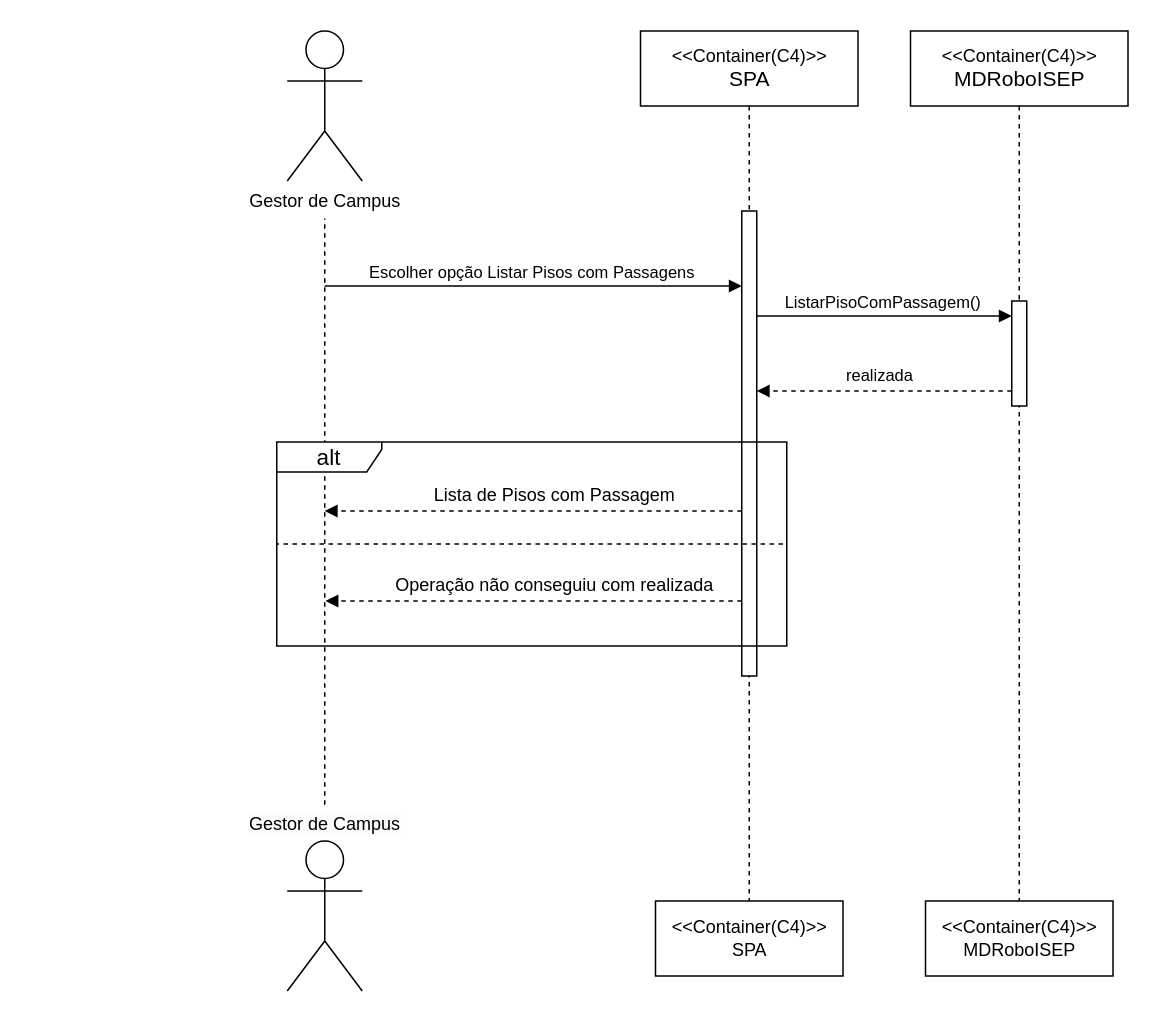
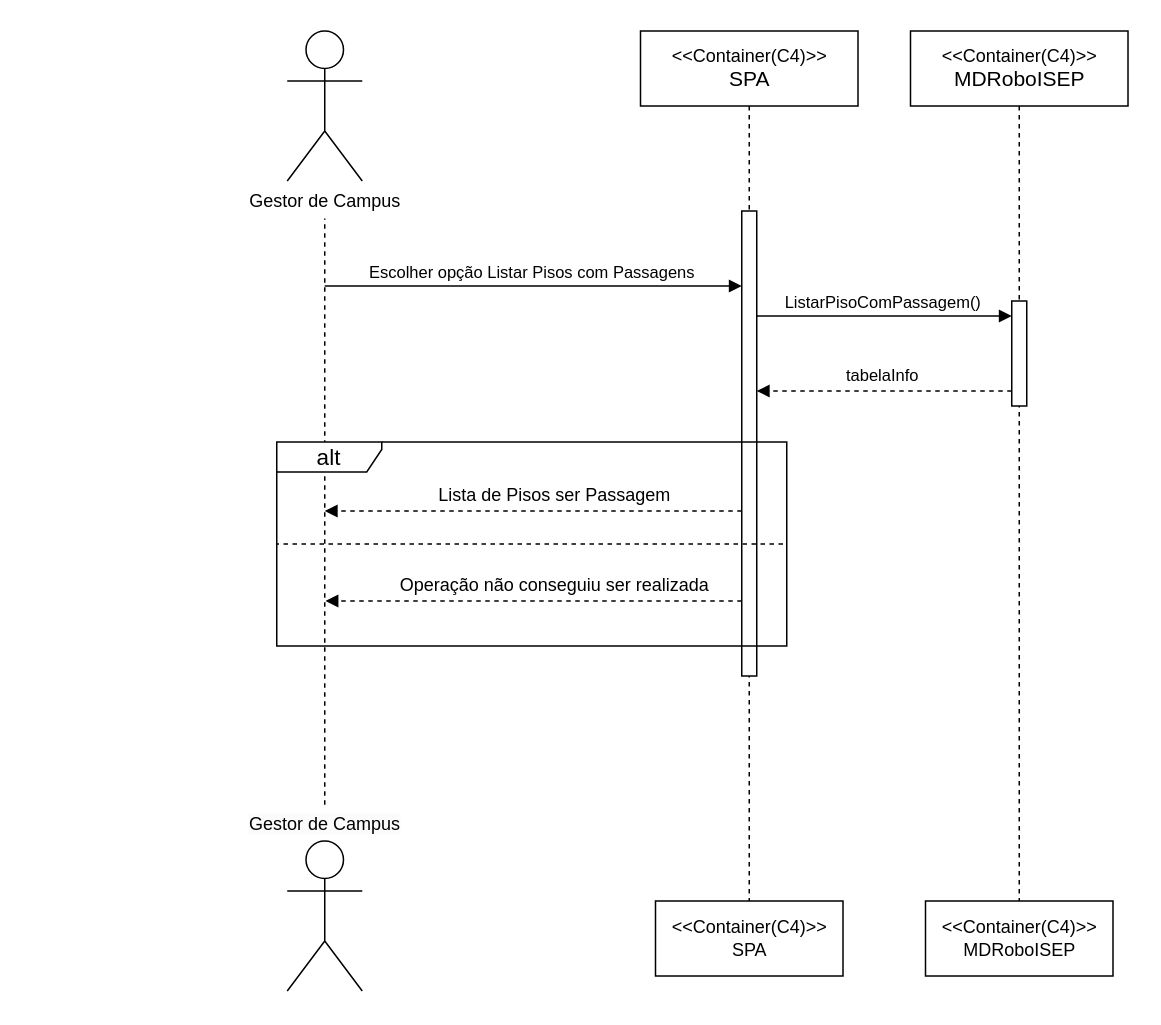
node "realizada": label "realizada" -> "tabelaInfo"
node "Lista de Pisos com Passagem": label "Lista de Pisos com Passagem" -> "Lista de Pisos ser Passagem"
node "Operação não conseguiu com realizada": label "Operação não conseguiu com realizada" -> "Operação não conseguiu ser realizada"
